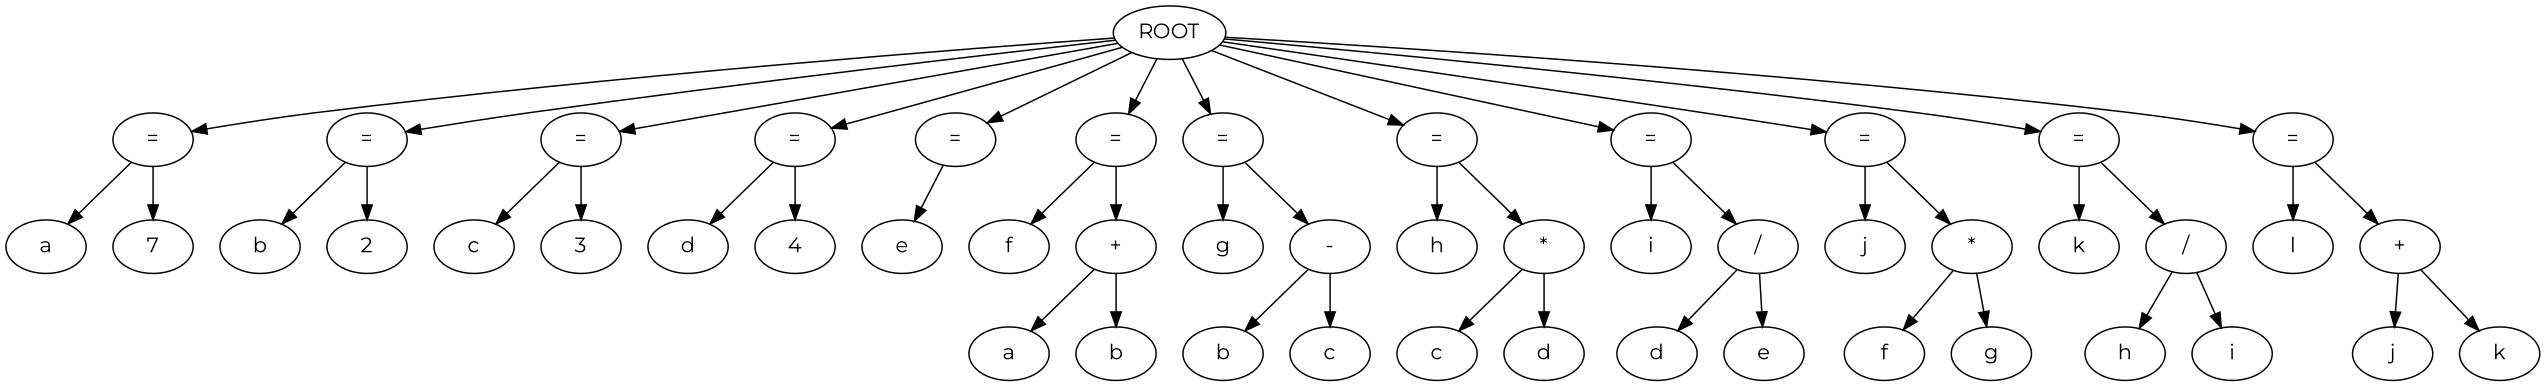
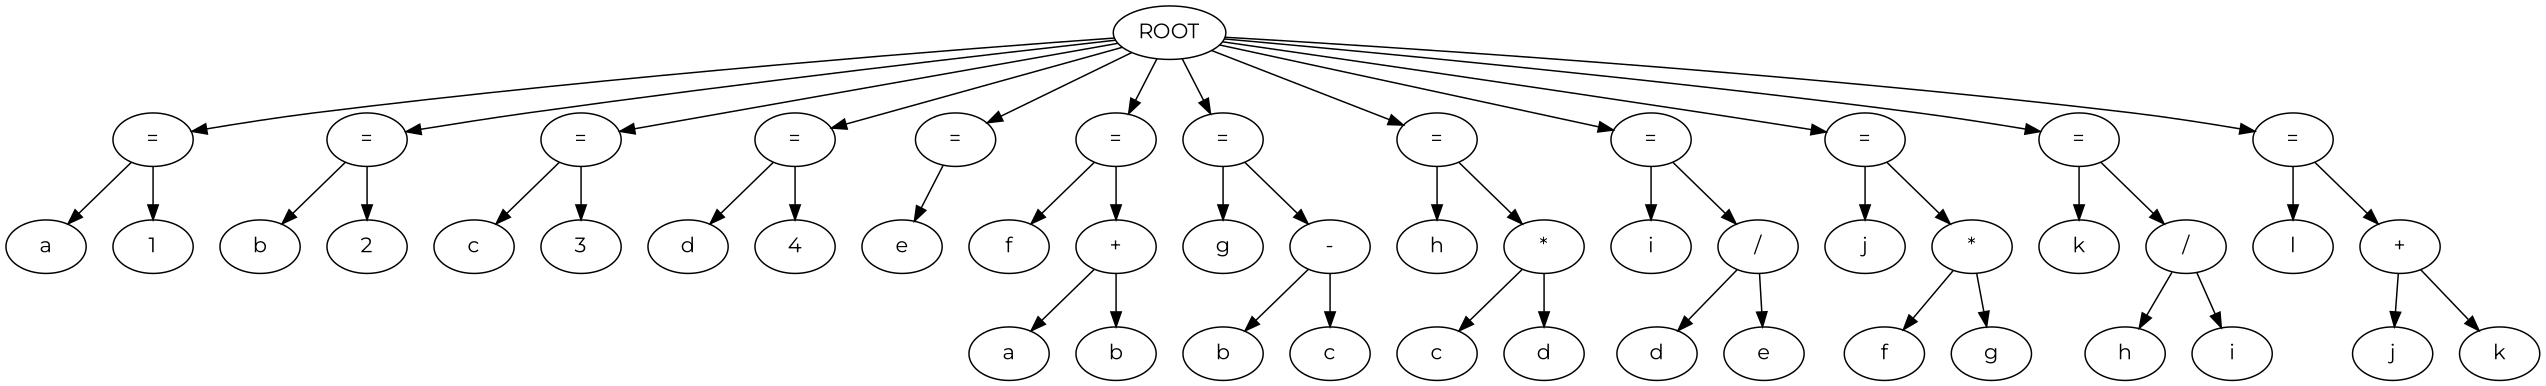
node "7": label "7" -> "1"
